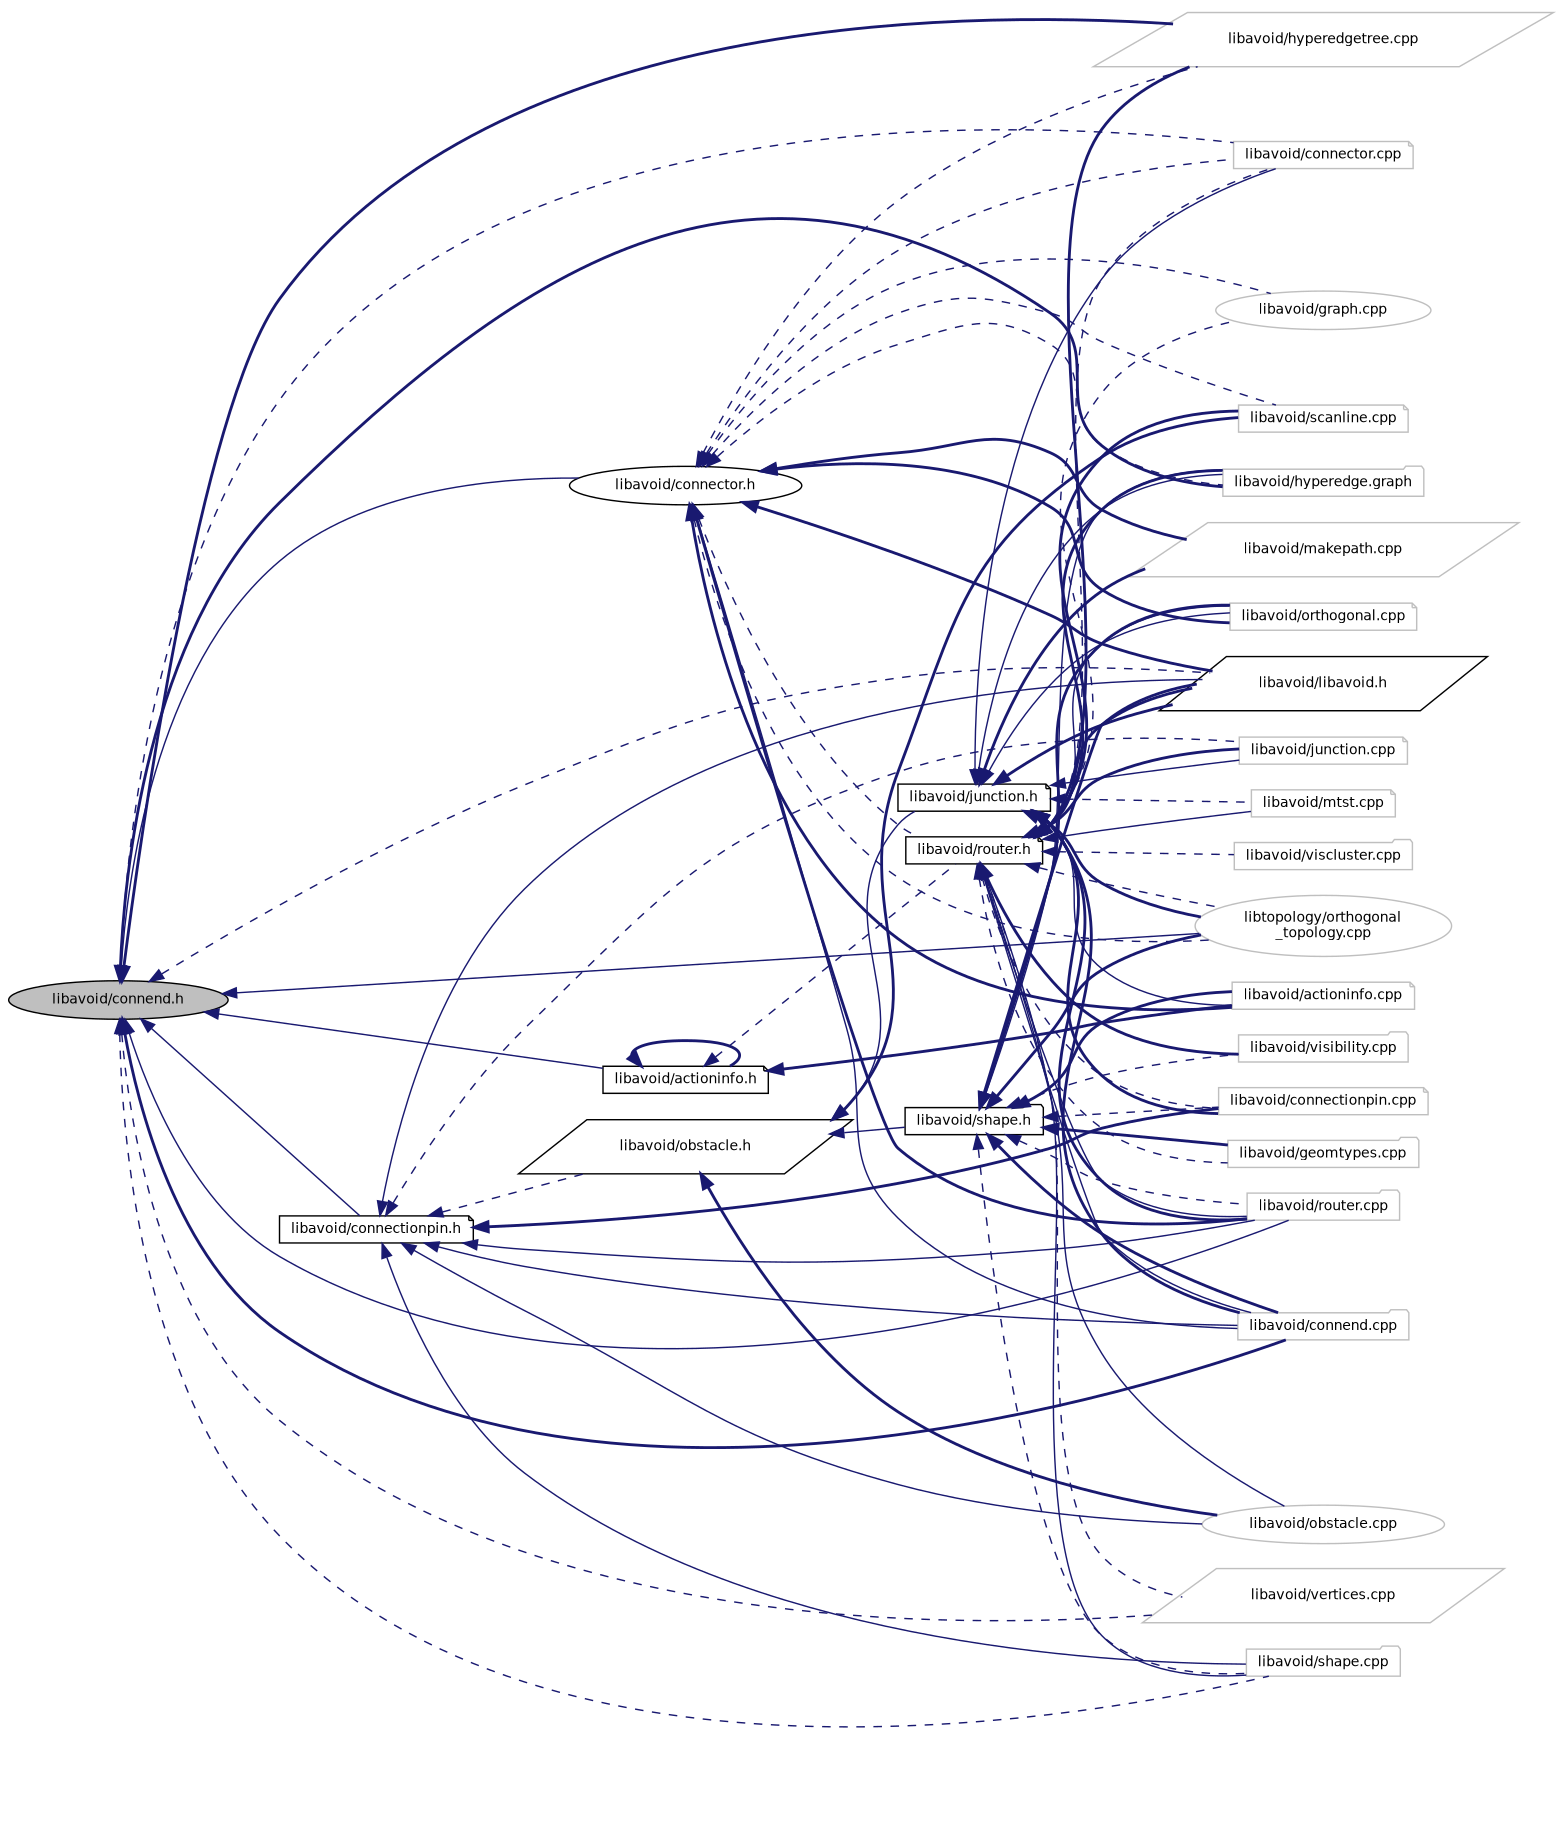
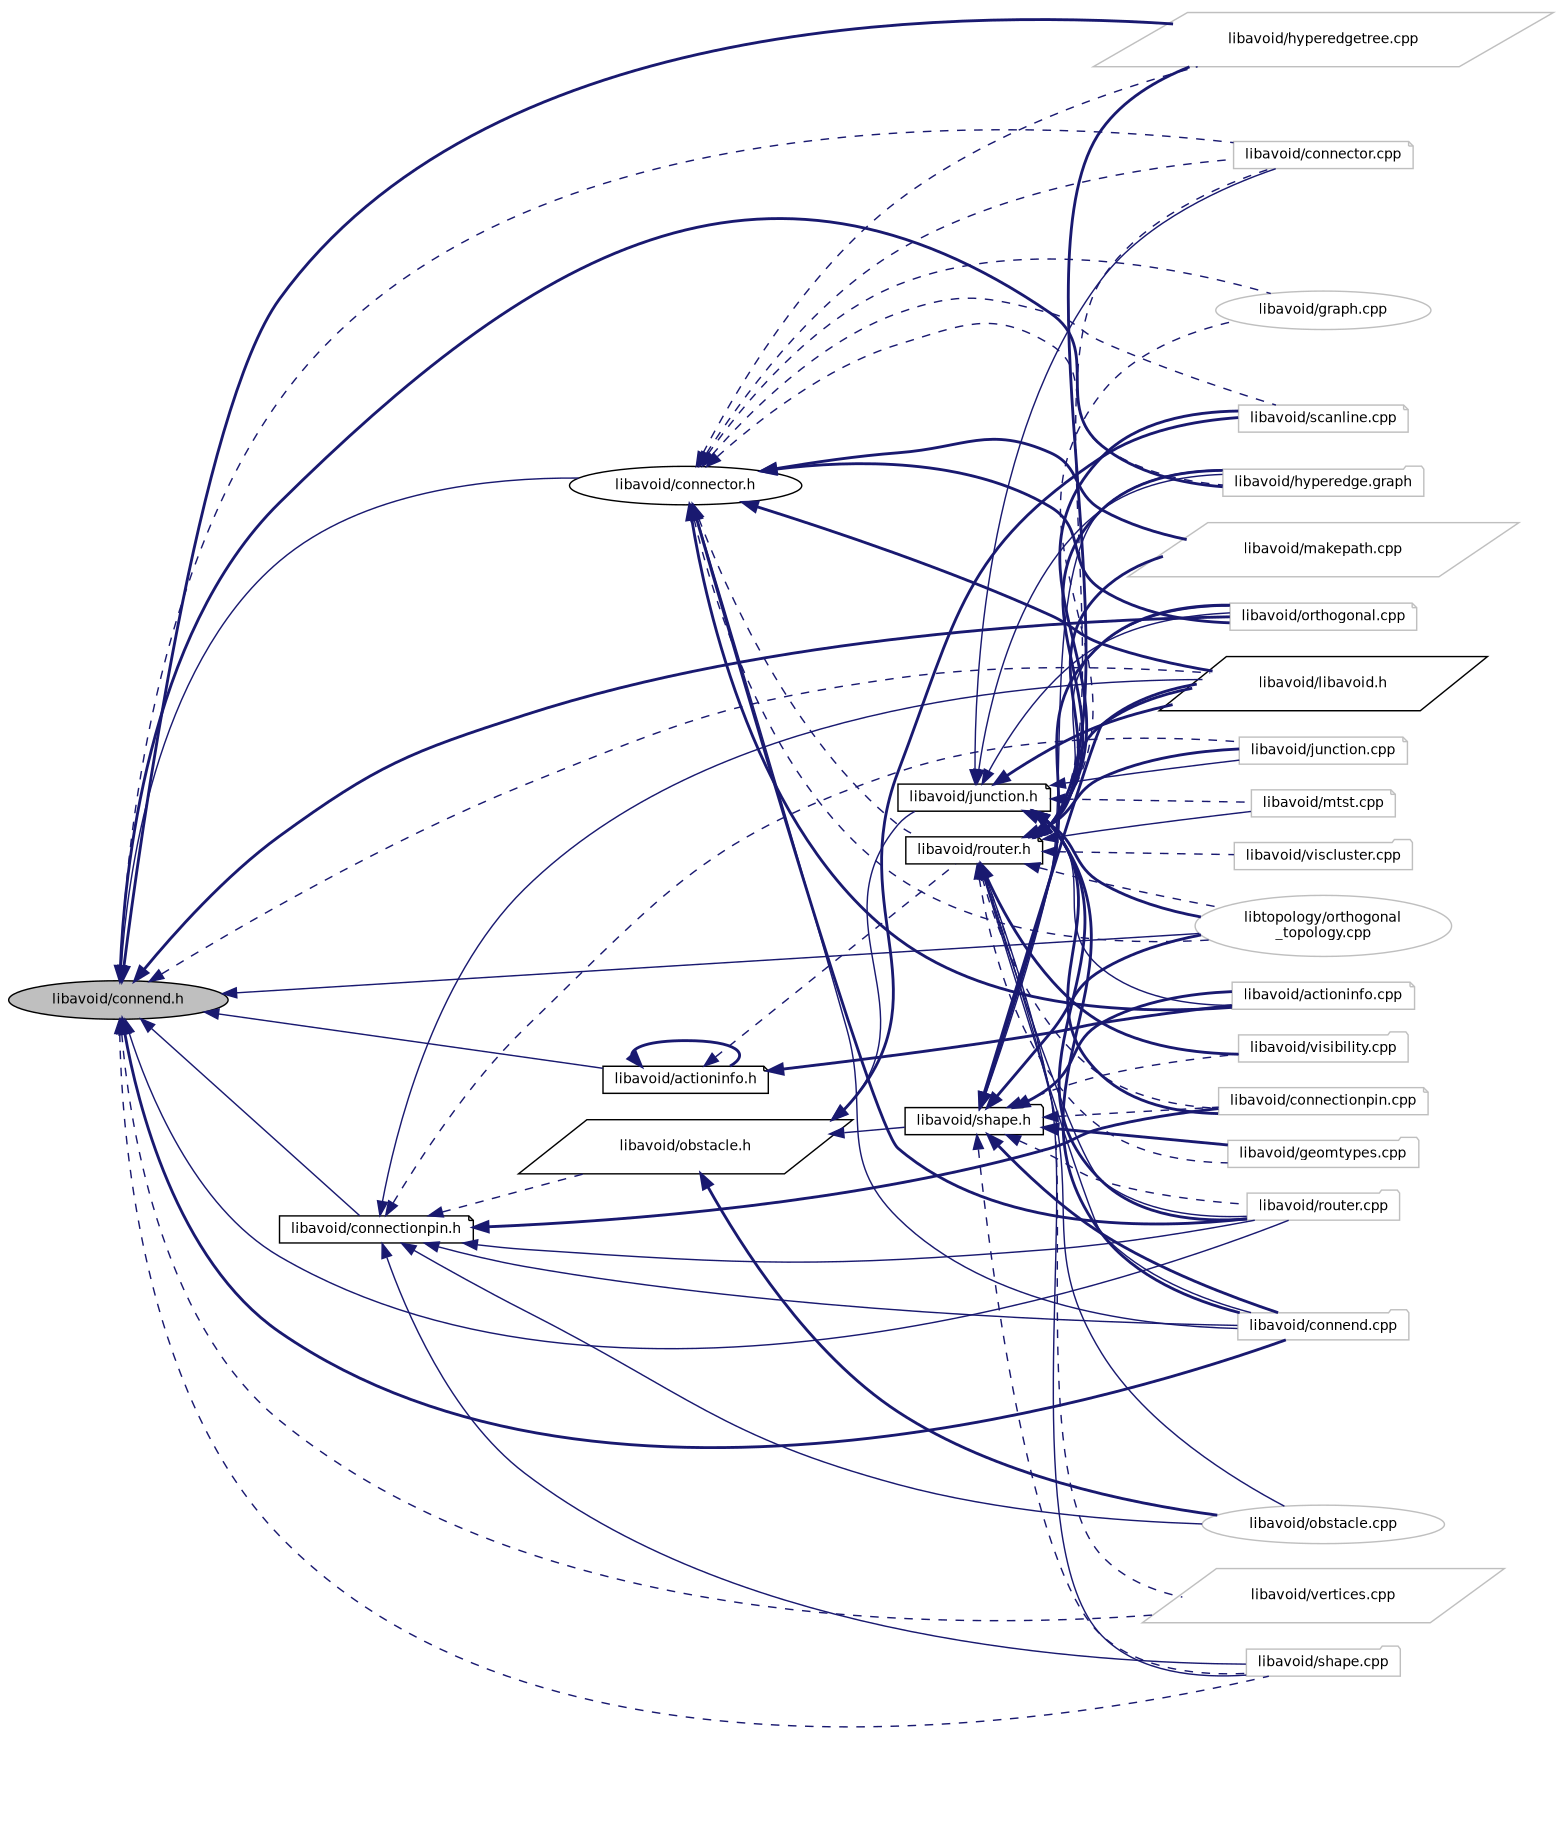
edge "libavoid/makepath.cpp" -> "libavoid/junction.h": now "libavoid/makepath.cpp" -> "libavoid/router.h"
edge "libavoid/orthogonal.cpp" -> "libavoid/connend.h": added
